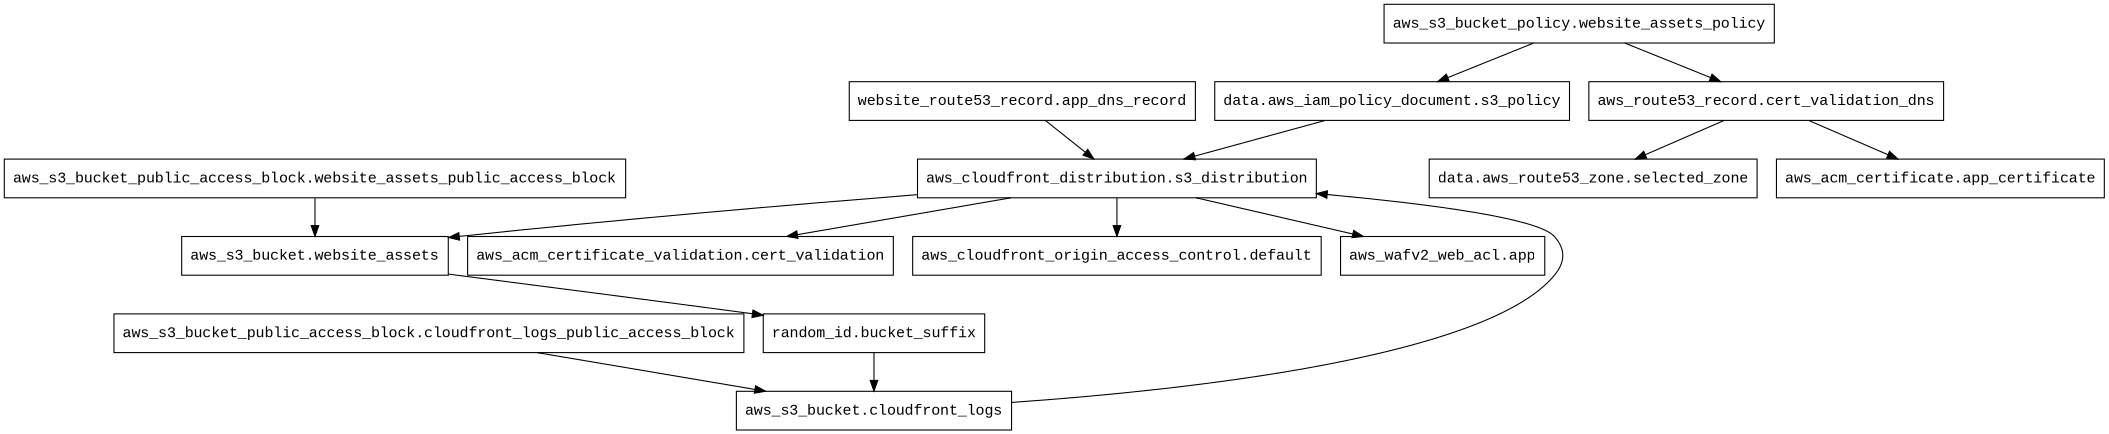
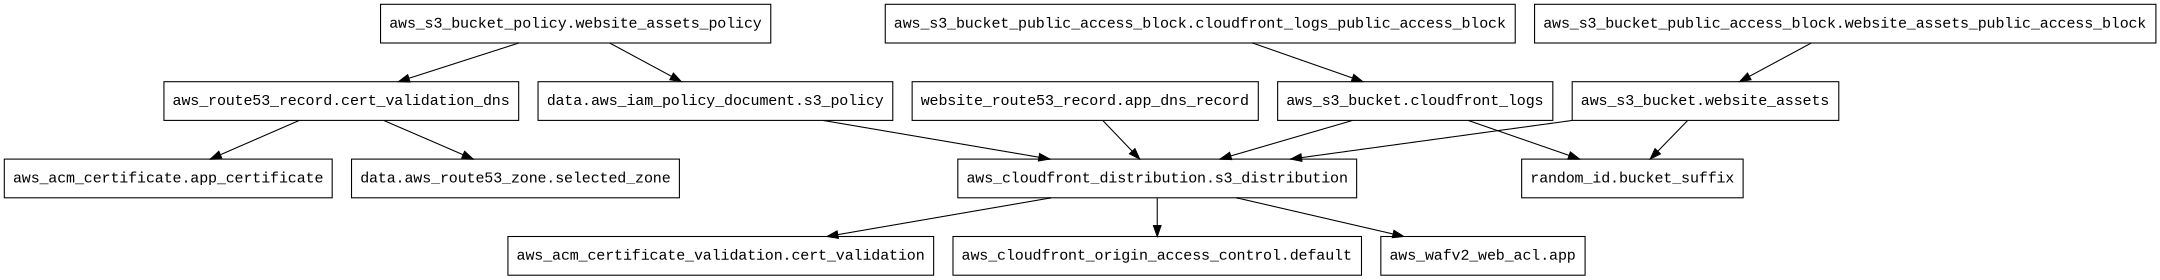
edge "aws_cloudfront_distribution.s3_distribution" -> "aws_s3_bucket.website_assets": reversed
edge "random_id.bucket_suffix" -> "aws_s3_bucket.cloudfront_logs": reversed
